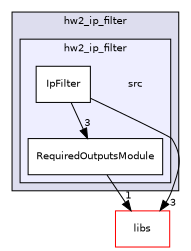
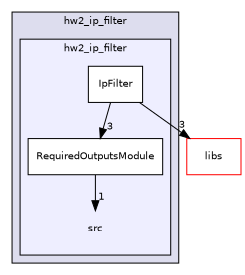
edge "RequiredOutputsModule" -> "libs": now "RequiredOutputsModule" -> "src"
